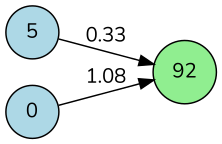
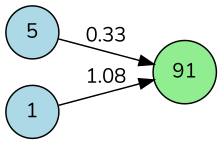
node "92": label "92" -> "91"
node "0": label "0" -> "1"
